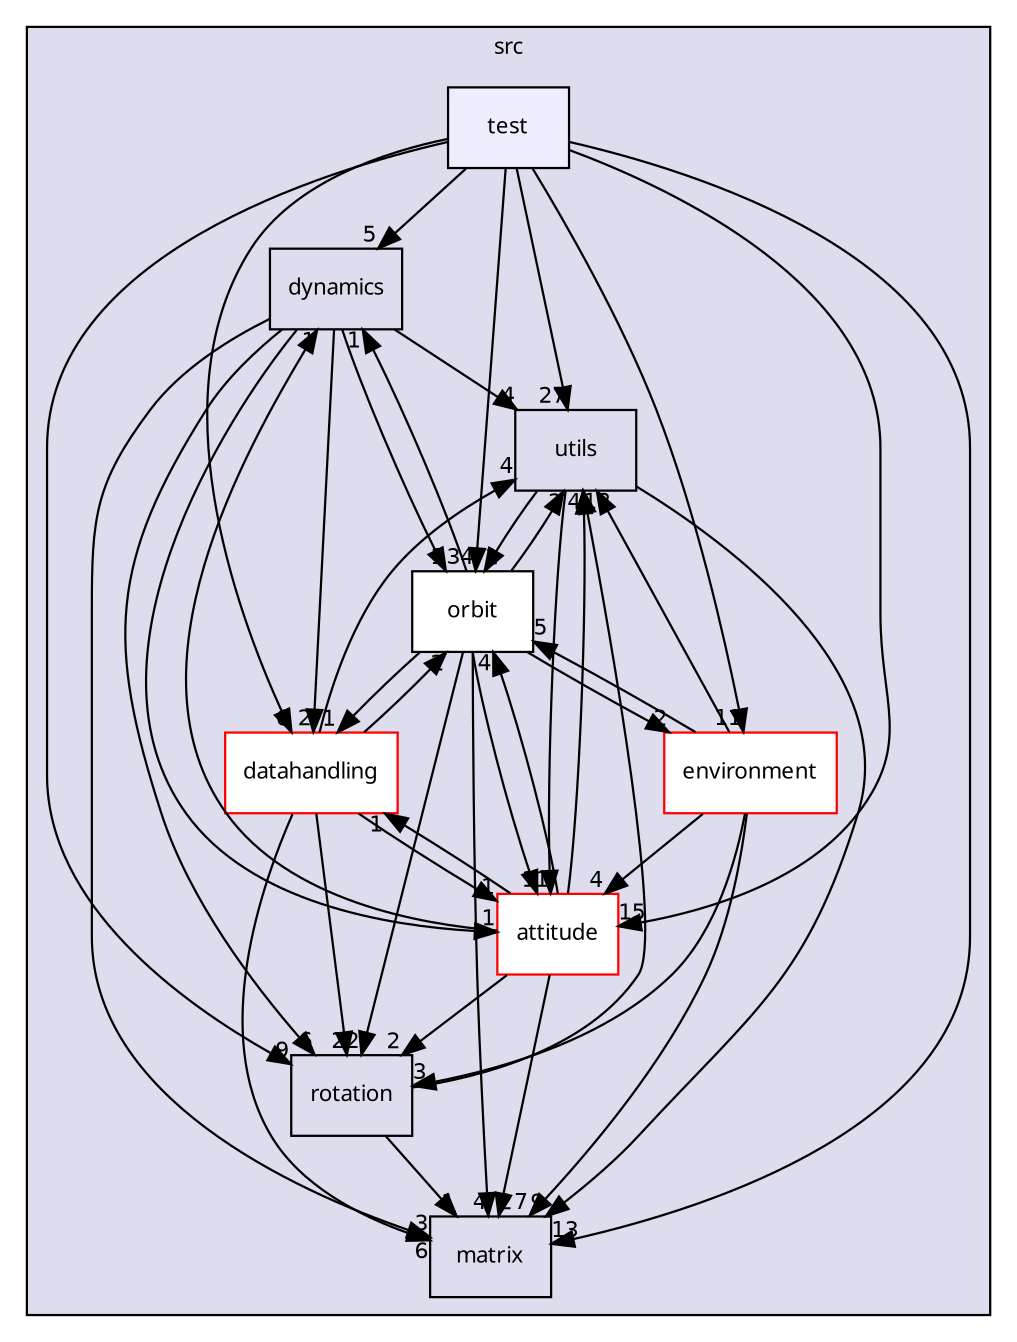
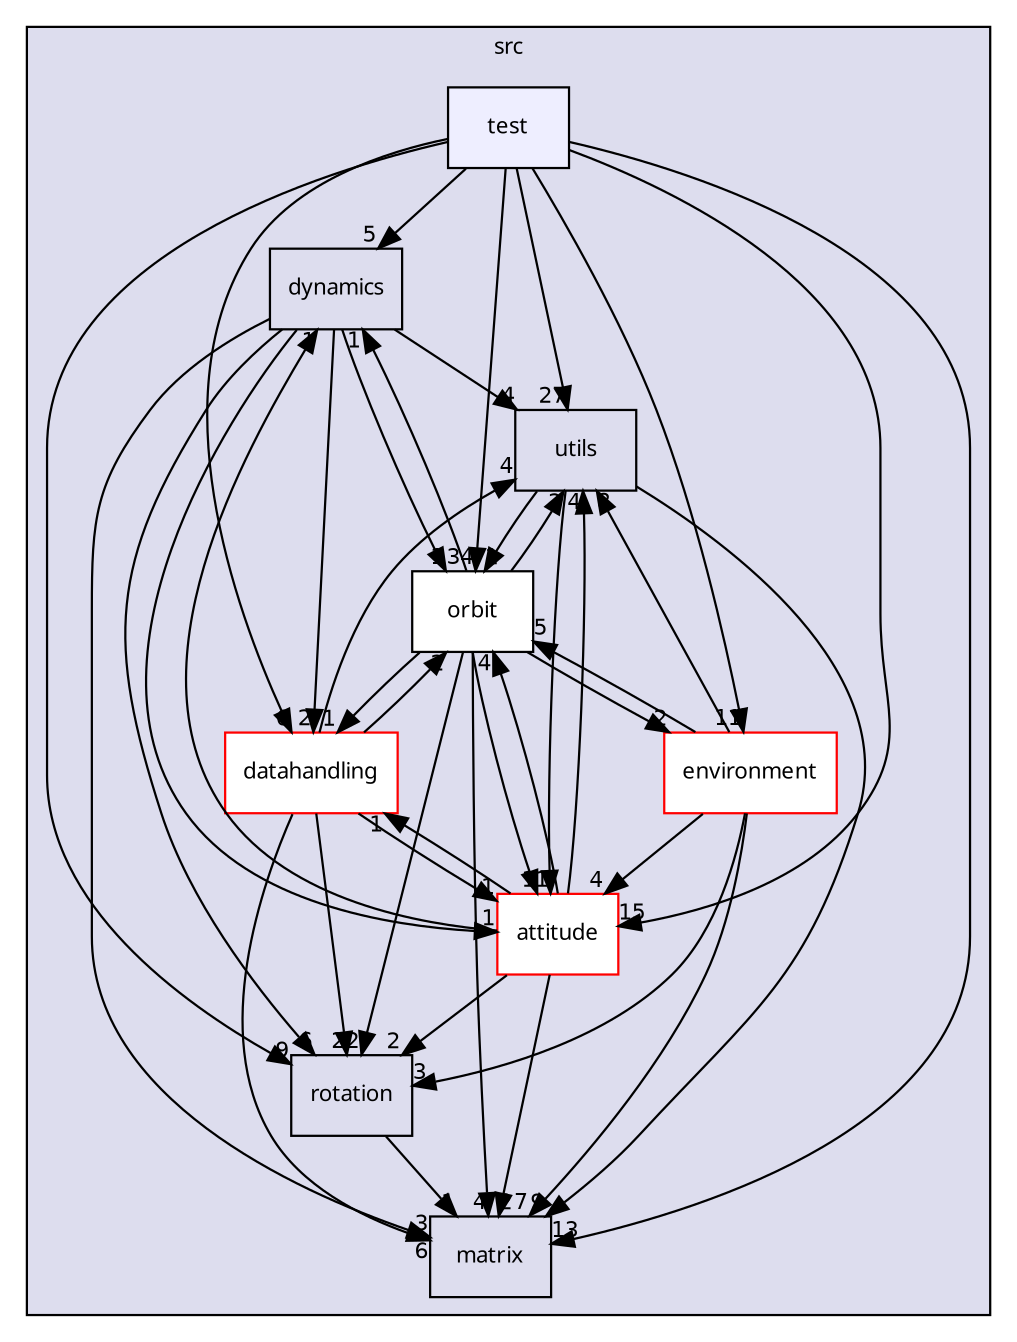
edge "rotation" -> "utils": removed
